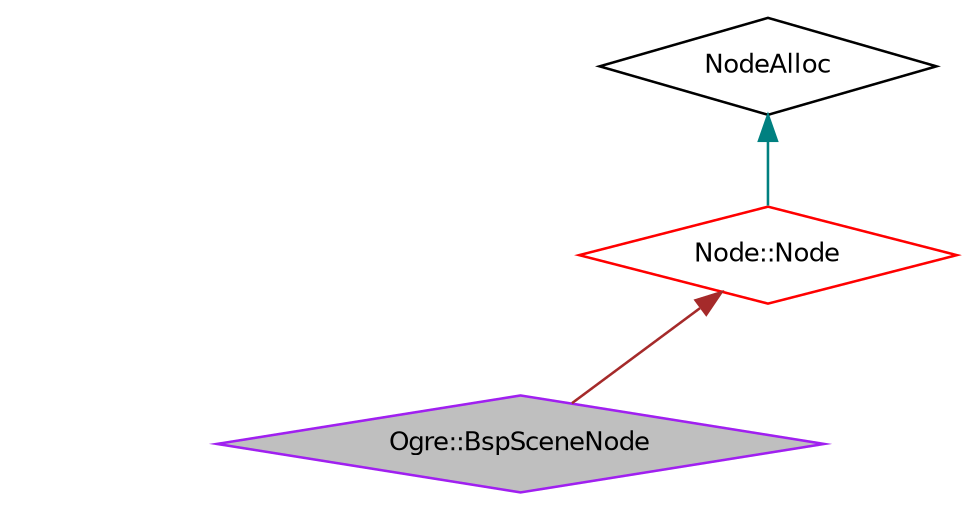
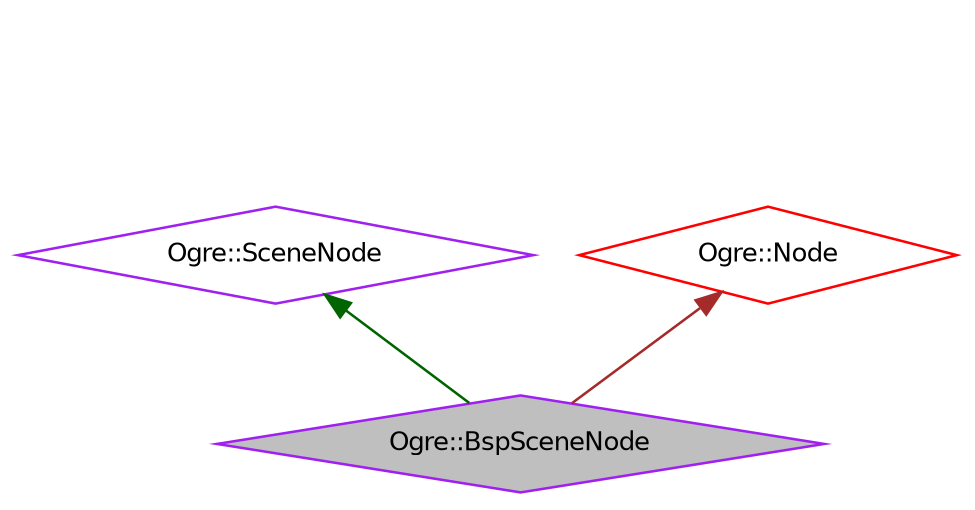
node "NodeAlloc": removed
node "Ogre::SceneNode": added
node "Node::Node": label "Node::Node" -> "Ogre::Node"
